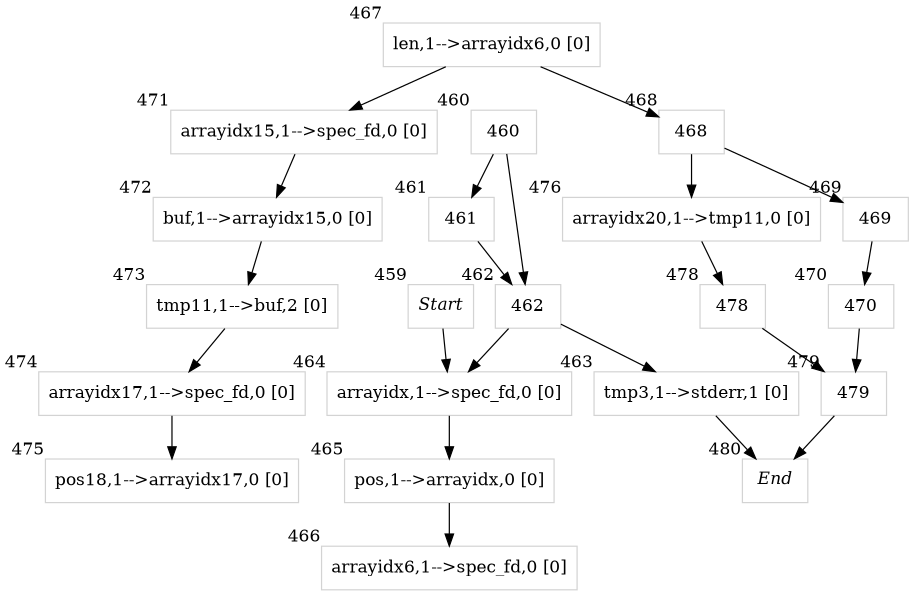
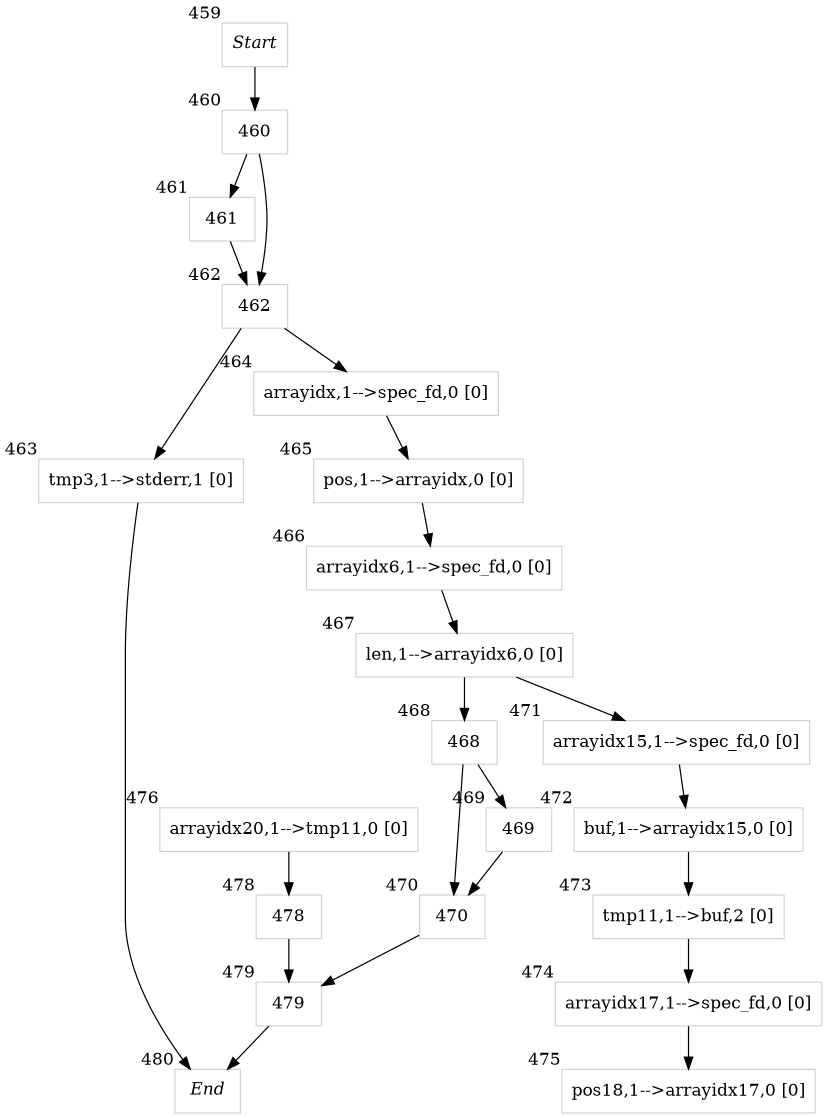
edge "468 468" -> "arrayidx20,1-->tmp11,0 [0] 476": now "468 468" -> "470 470"
edge "Start" -> "arrayidx,1-->spec_fd,0 [0] 464": now "Start" -> "460 460"
edge "arrayidx6,1-->spec_fd,0 [0] 466" -> "len,1-->arrayidx6,0 [0] 467": added
